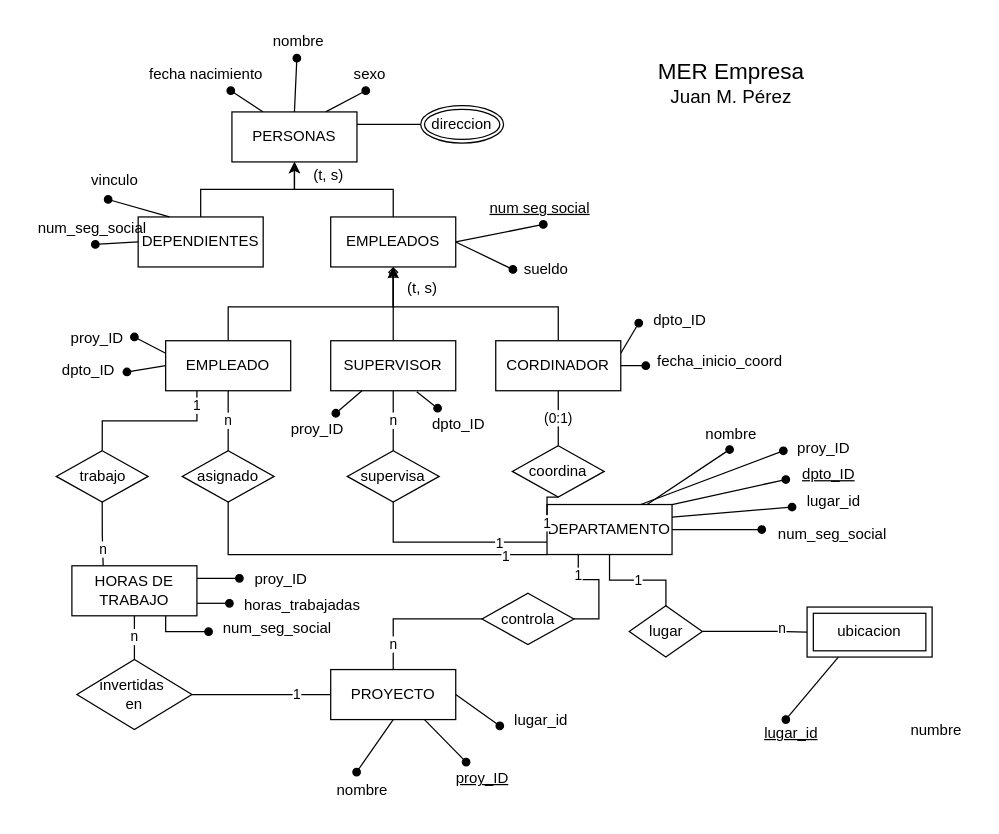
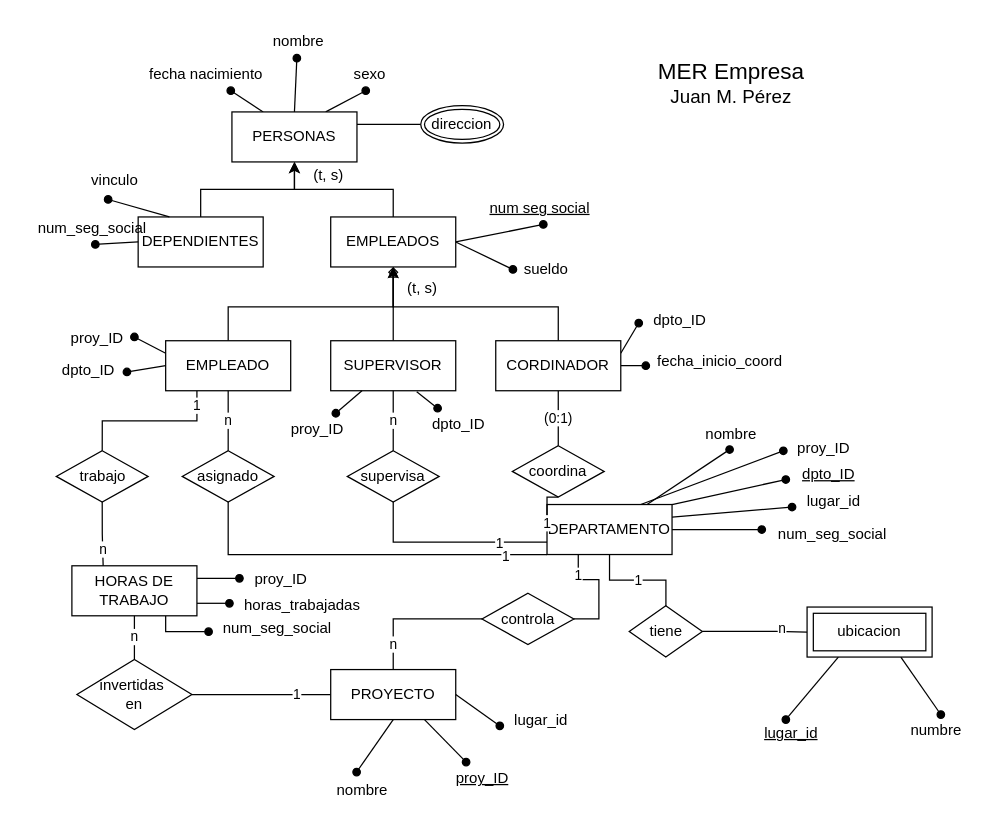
node "lugar": label "lugar" -> "tiene"
edge "ubicacion" -> "numbre": added
